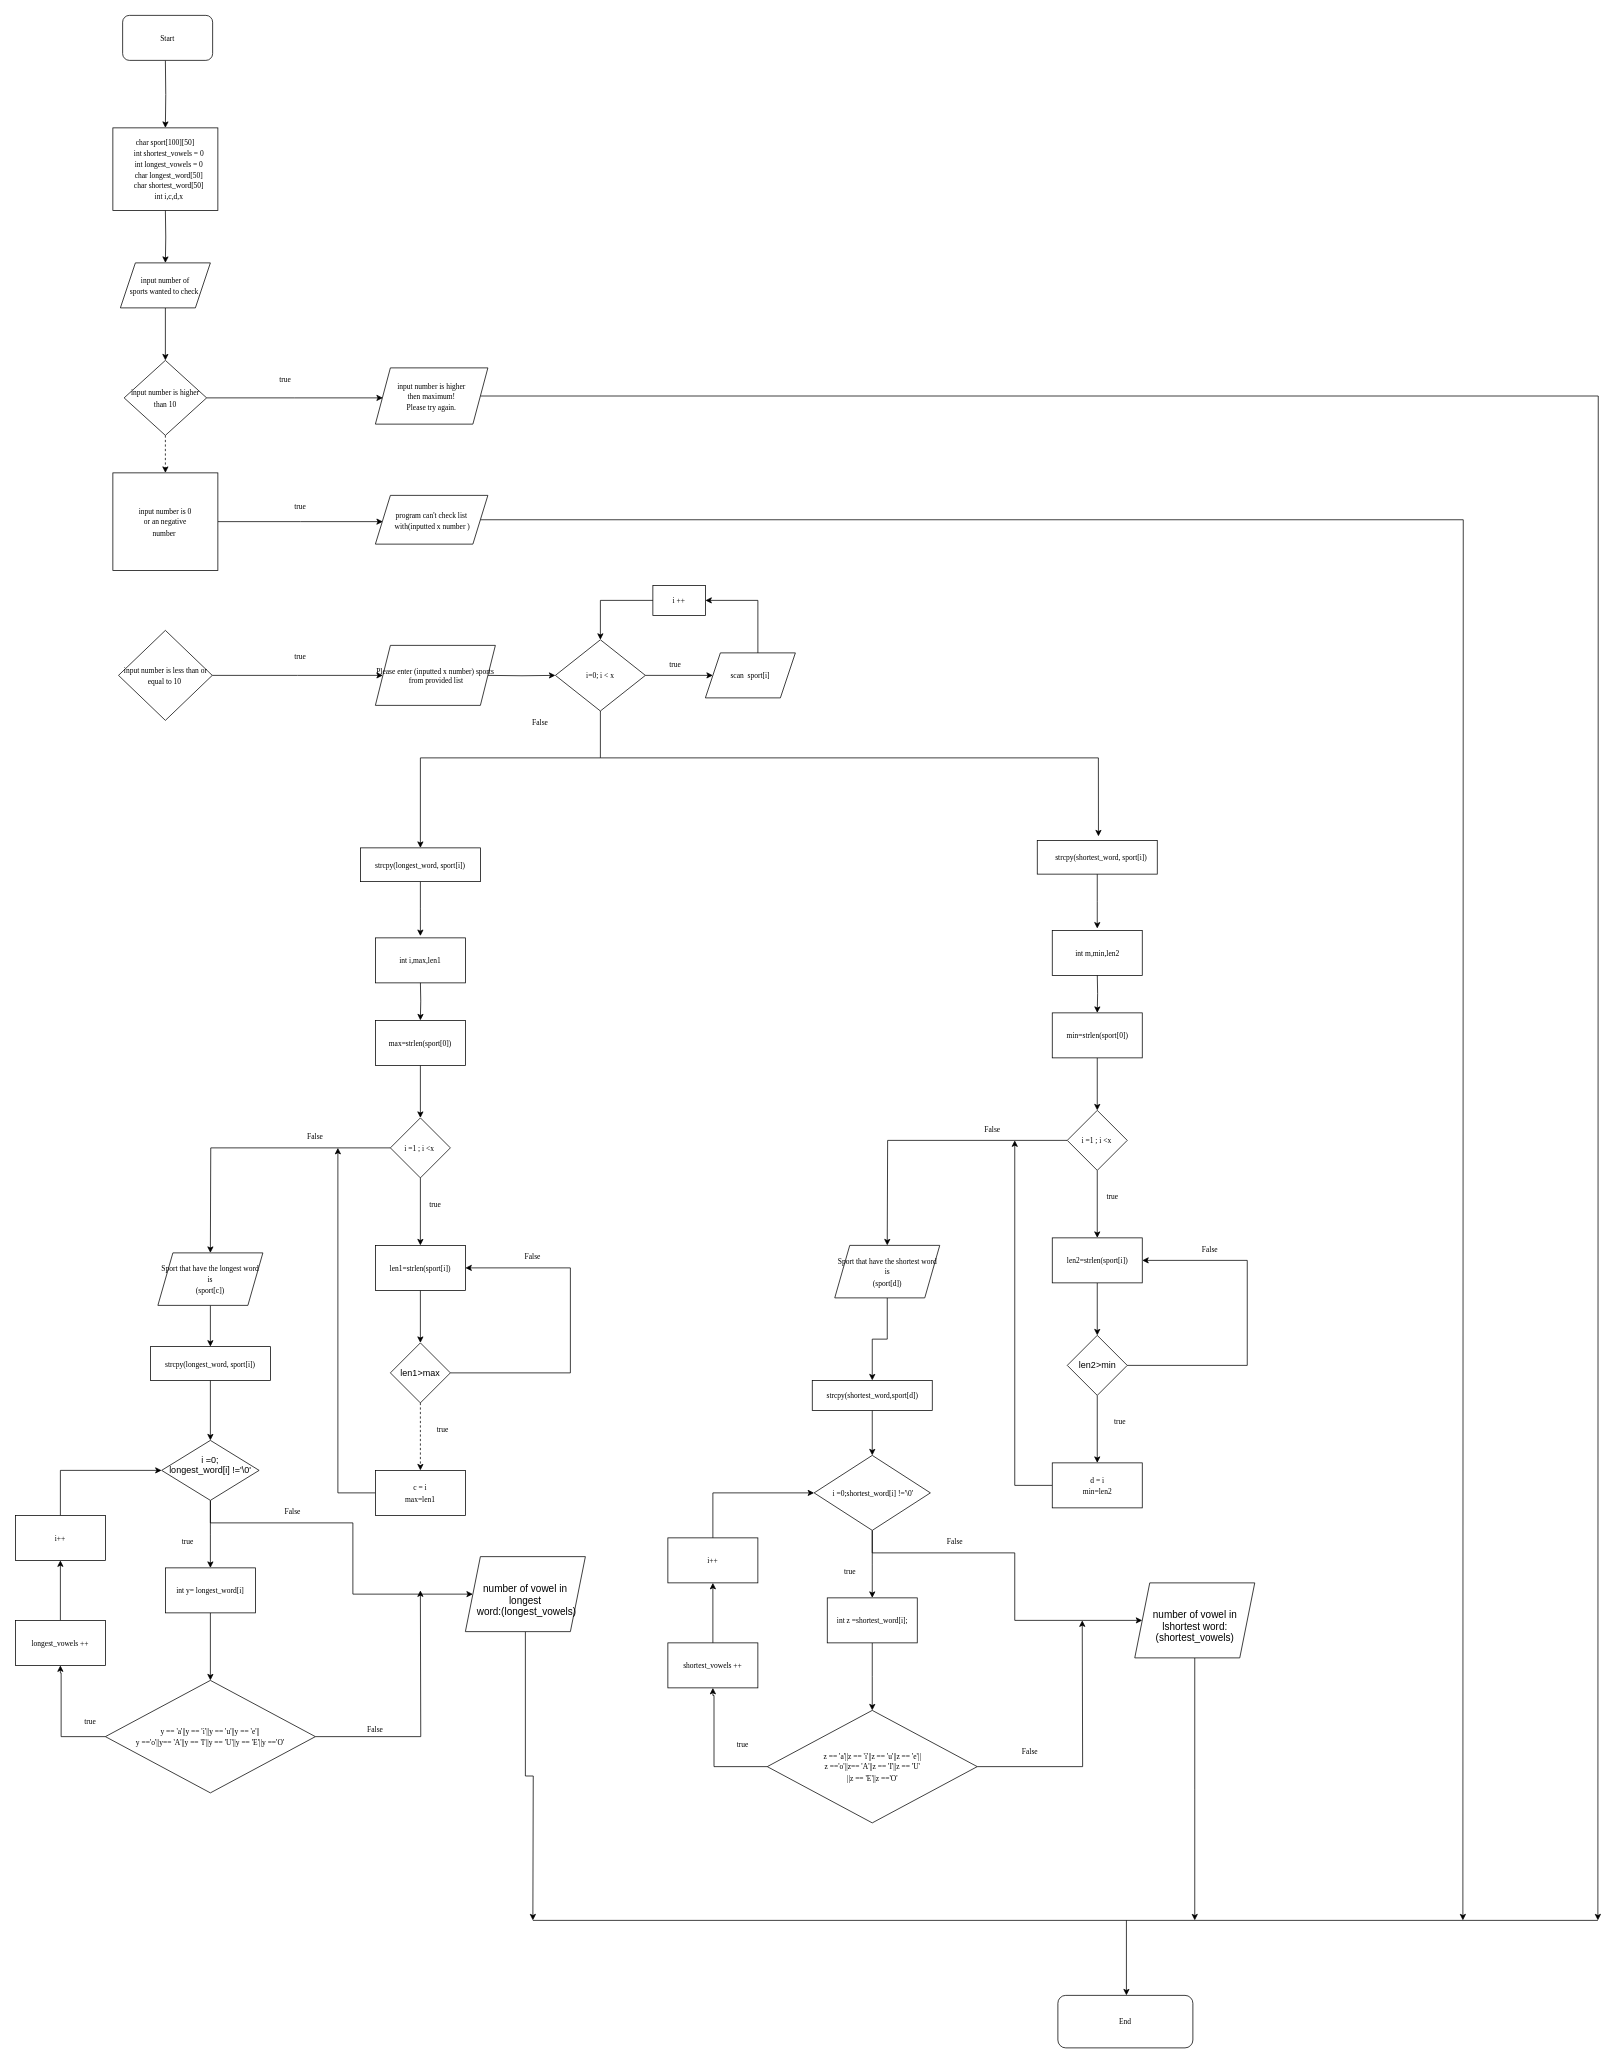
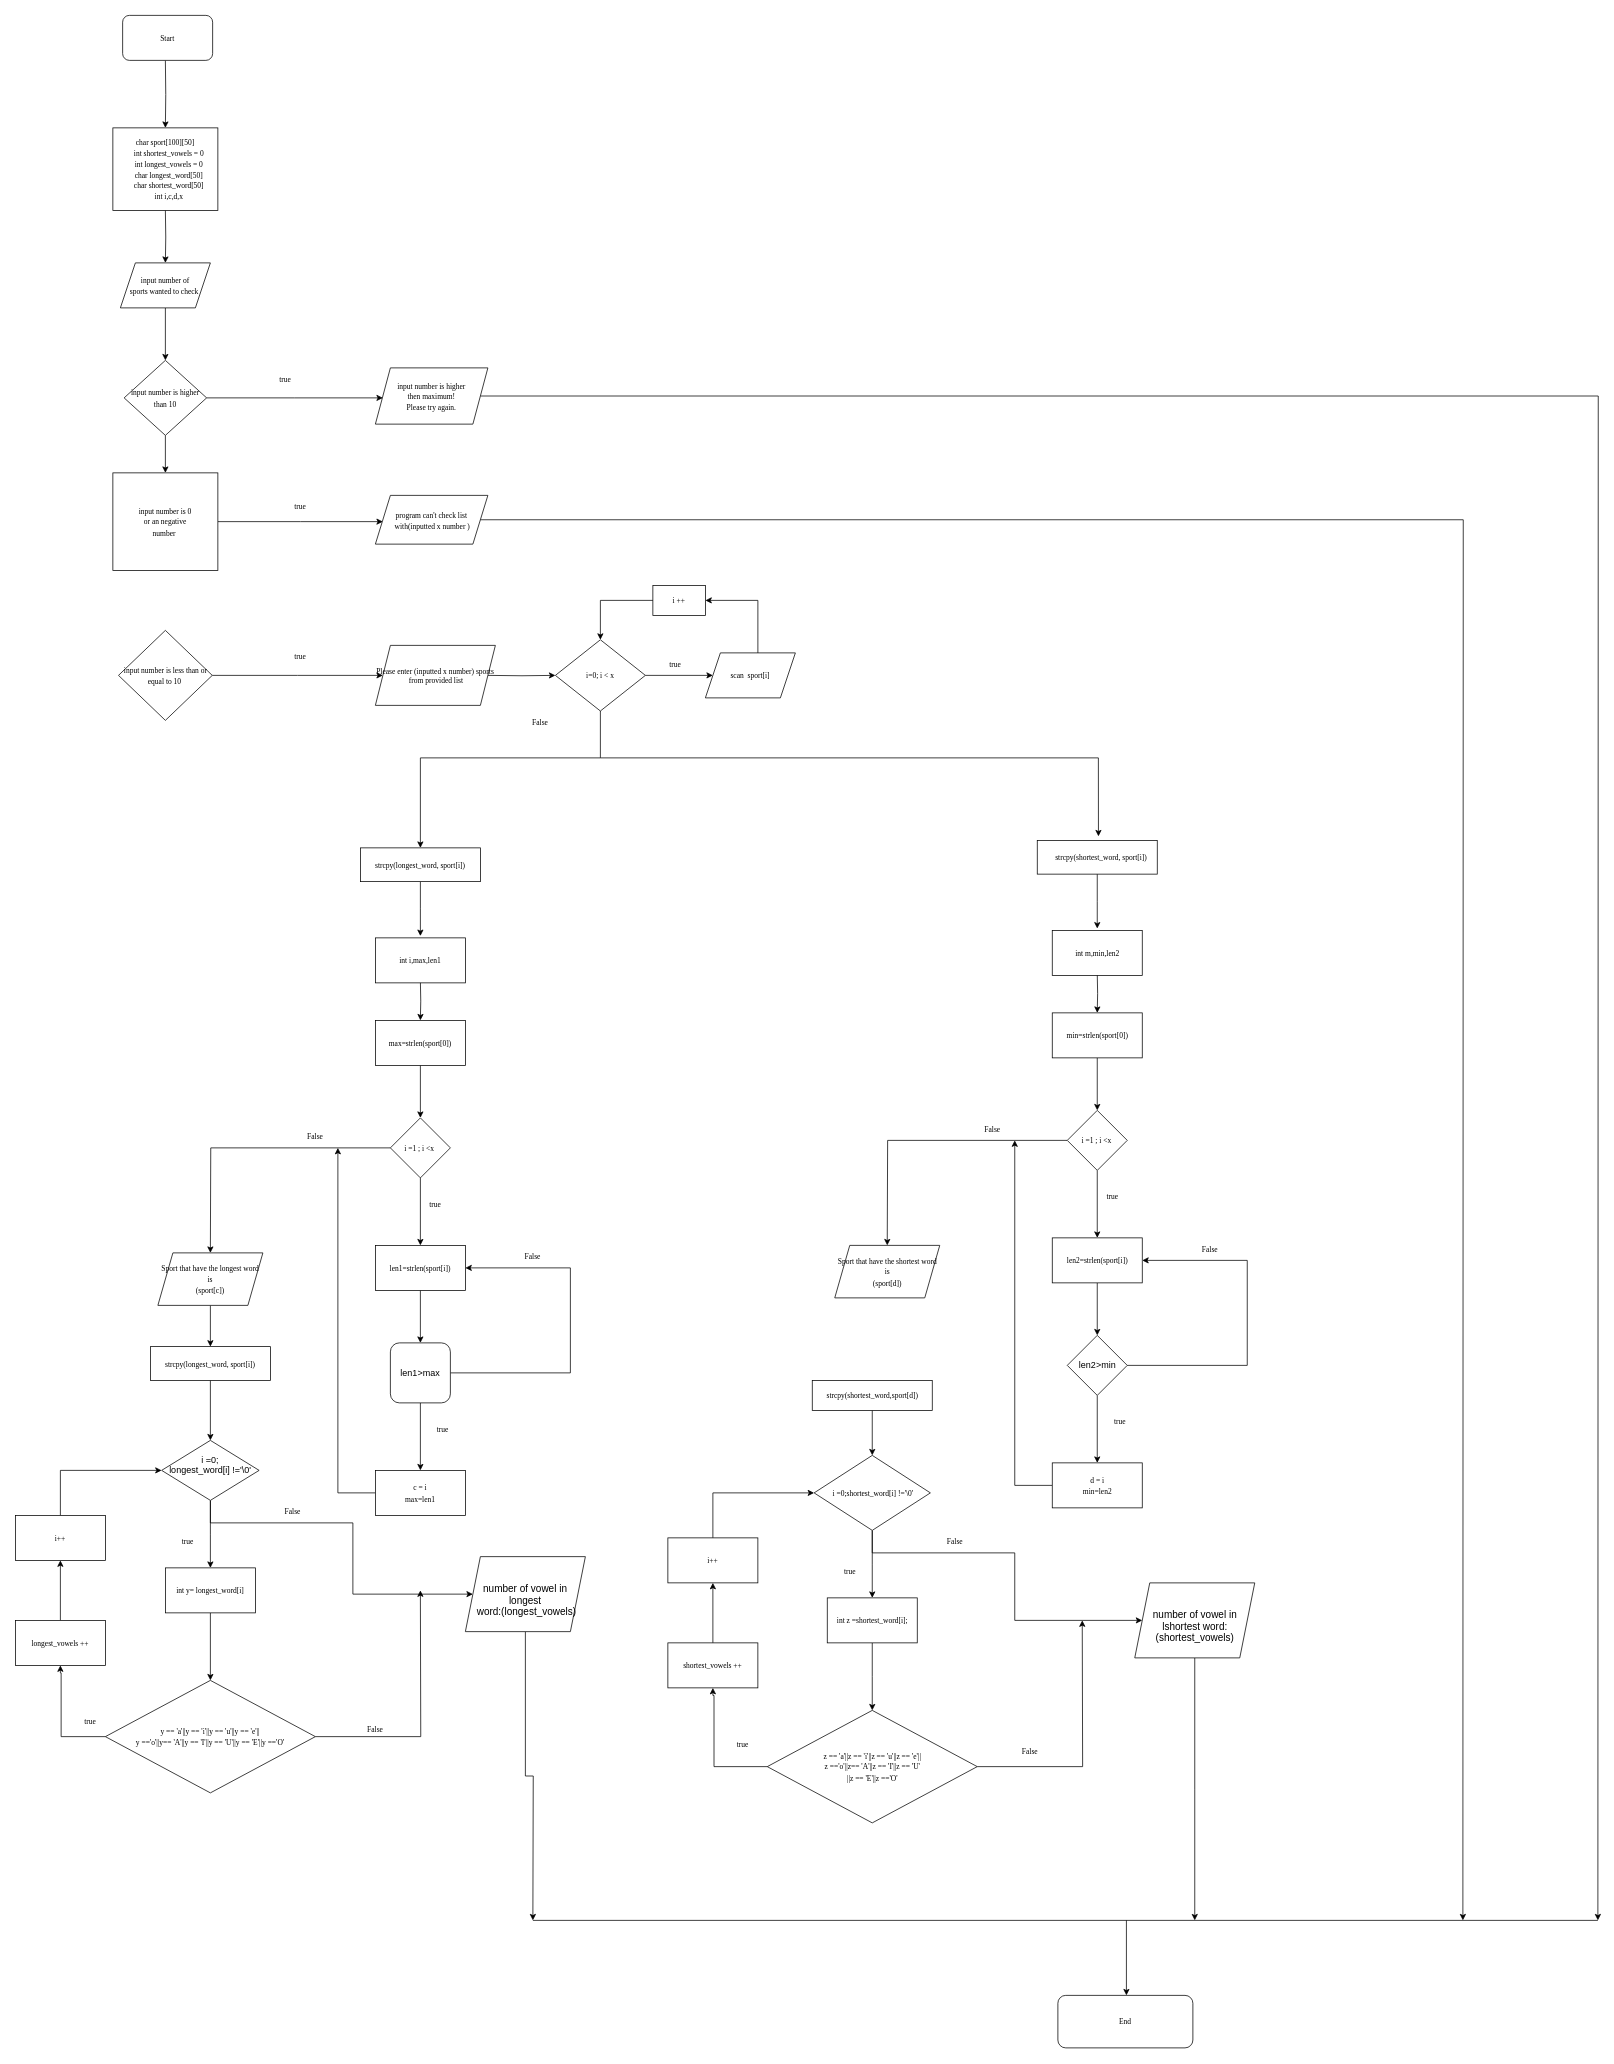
edge "input number is higher than 10" -> "input number is 0 or an negative number": style dashed -> solid
edge "Sport that have the shortest word is (sport[d])" -> "strcpy(shortest_word,sport[d])": removed
node "len1>max": shape diamond -> rounded rectangle
edge "len1>max" -> "c = i max=len1": style dashed -> solid
